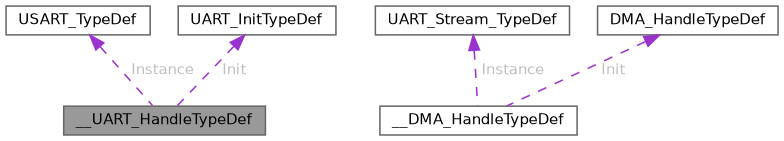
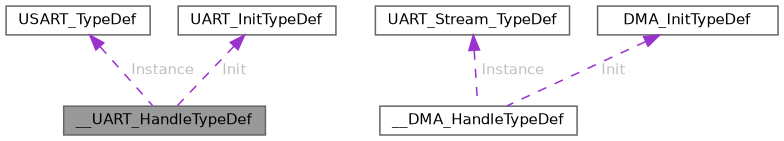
node "DMA_HandleTypeDef": label "DMA_HandleTypeDef" -> "DMA_InitTypeDef"
